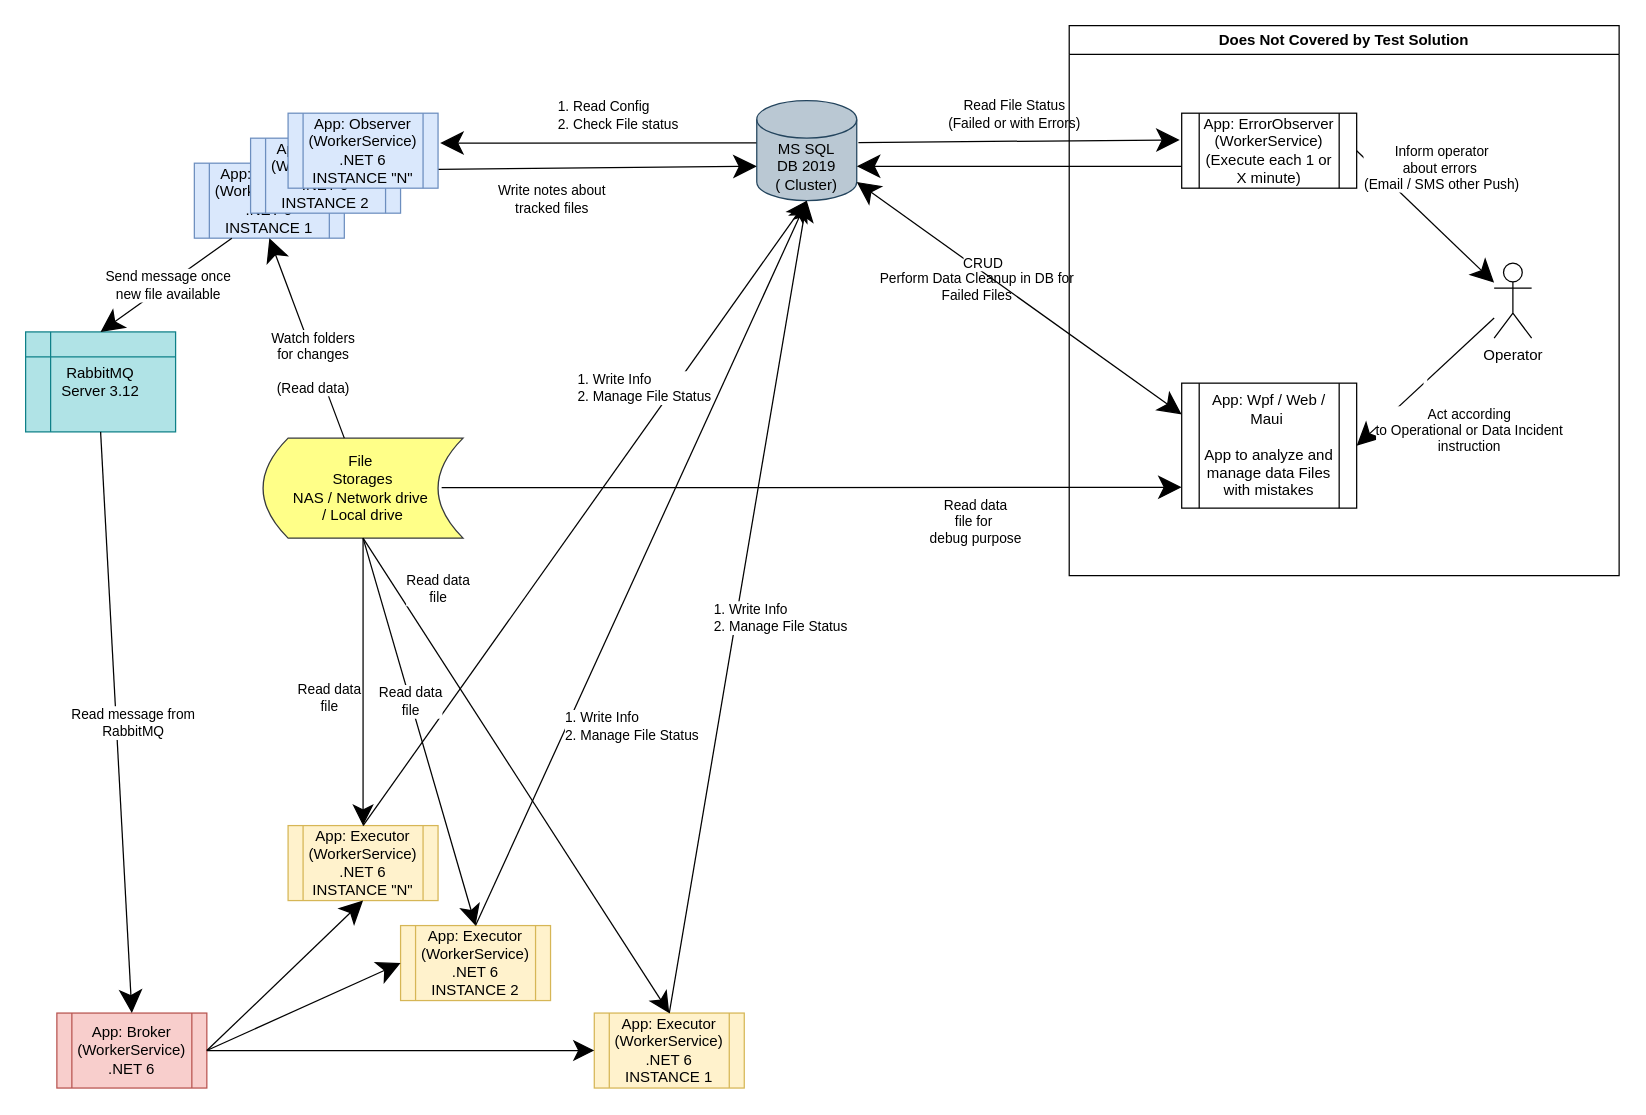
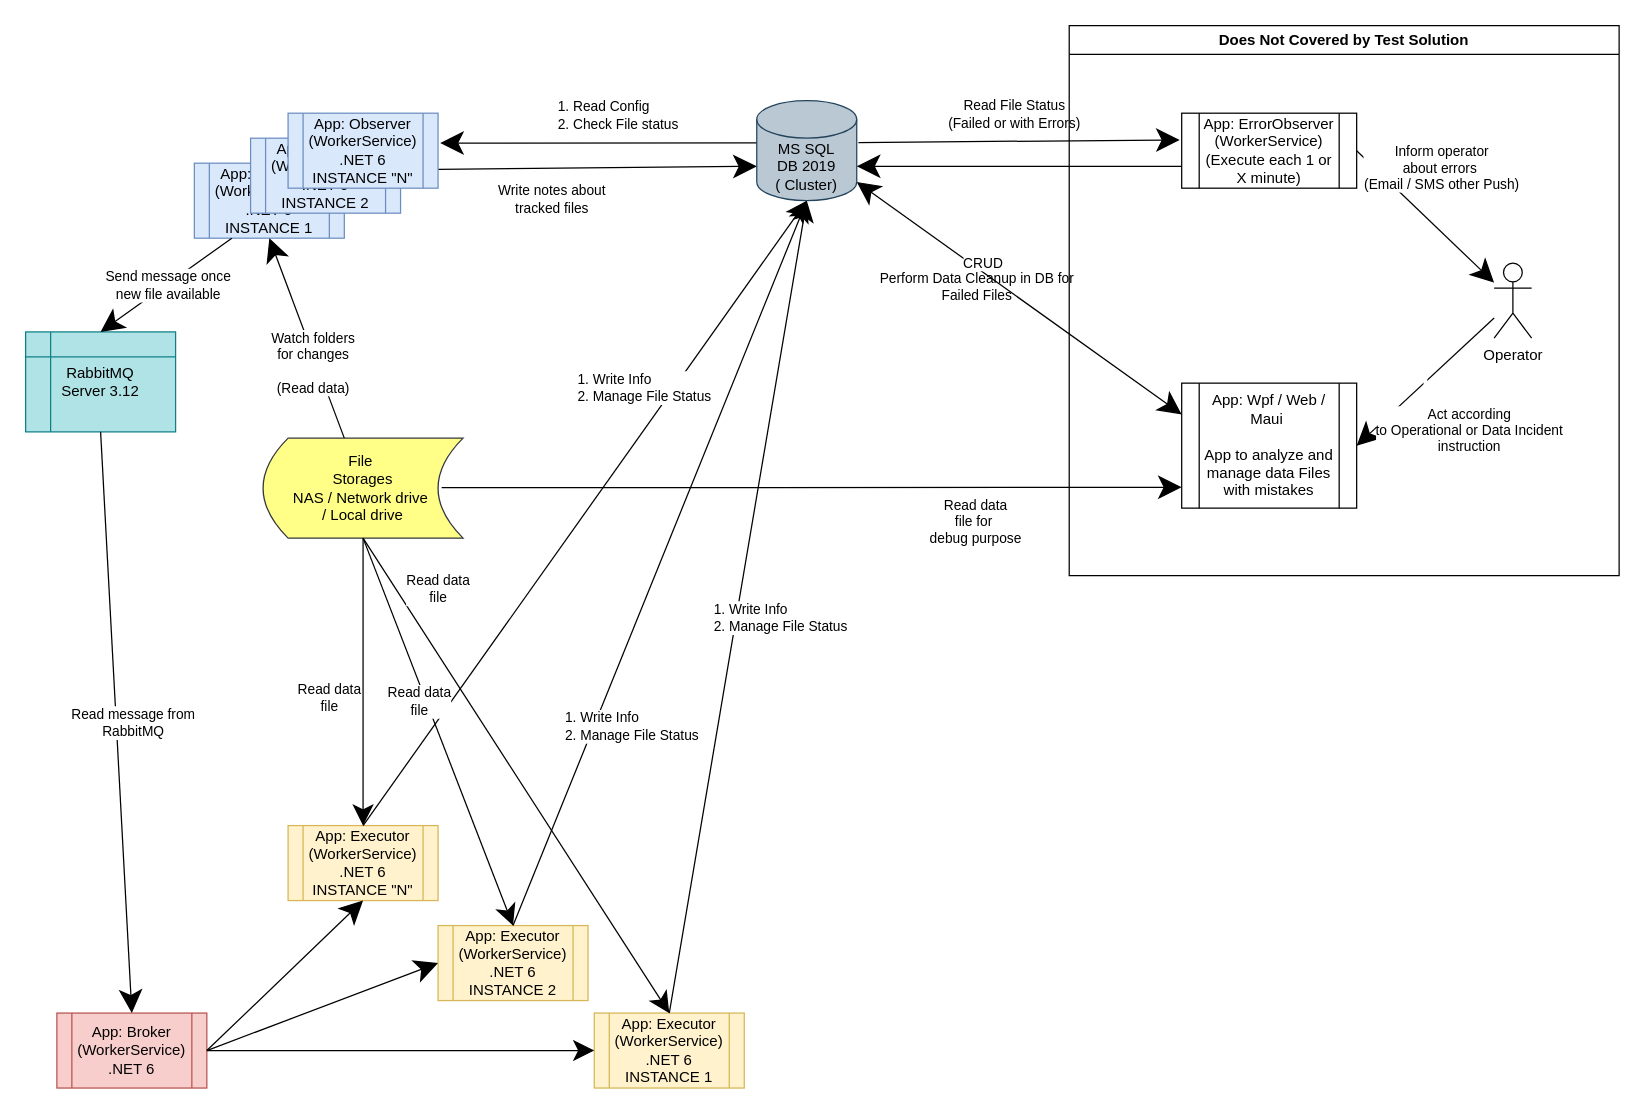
node "App: Executor (WorkerService) .NET 6 INSTANCE 2": moved (476, 963) -> (513, 963)
